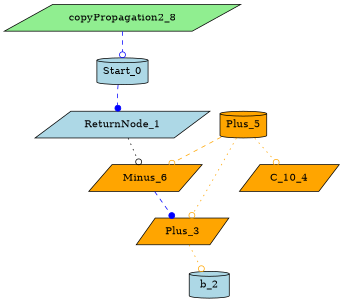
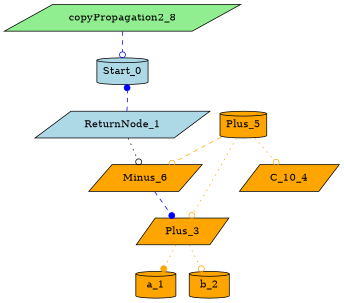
edge "Start_0" -> "ReturnNode_1": reversed
node "a_1": added
node "b_2": fillcolor lightblue -> orange
